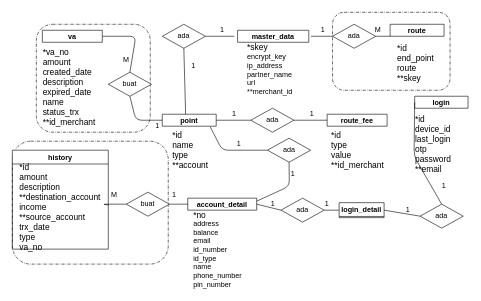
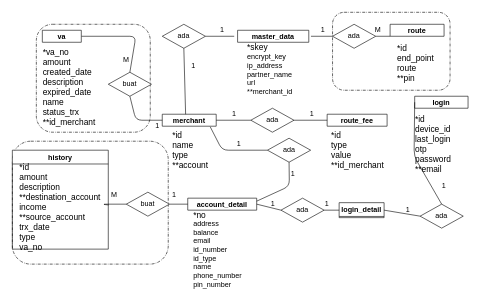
node "va": size 60x12 -> 39x12
node "*id end_point route **skey": label "*id end_point route **skey" -> "*id end_point route **pin"
node "point": label "point" -> "merchant"
